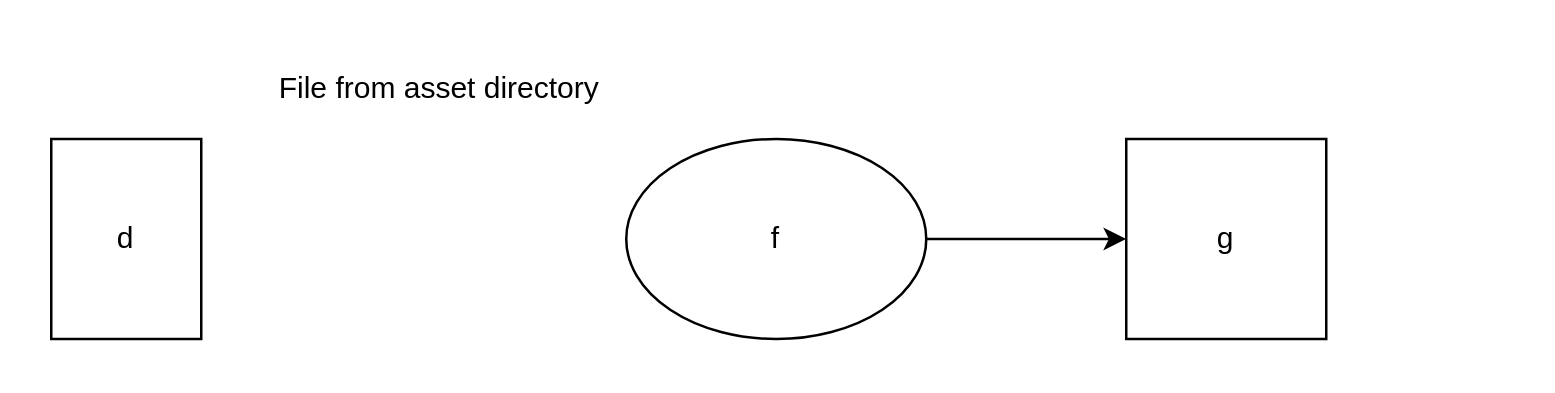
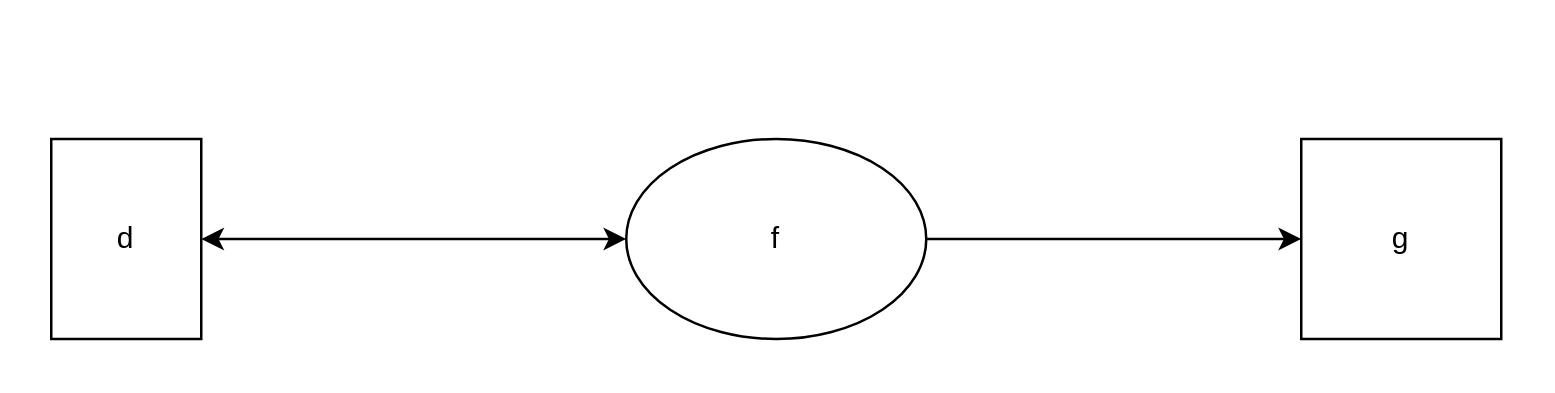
node "File from asset directory": removed
edge "d" -- "f": added
node "g": moved (1226, 239) -> (1401, 239)
